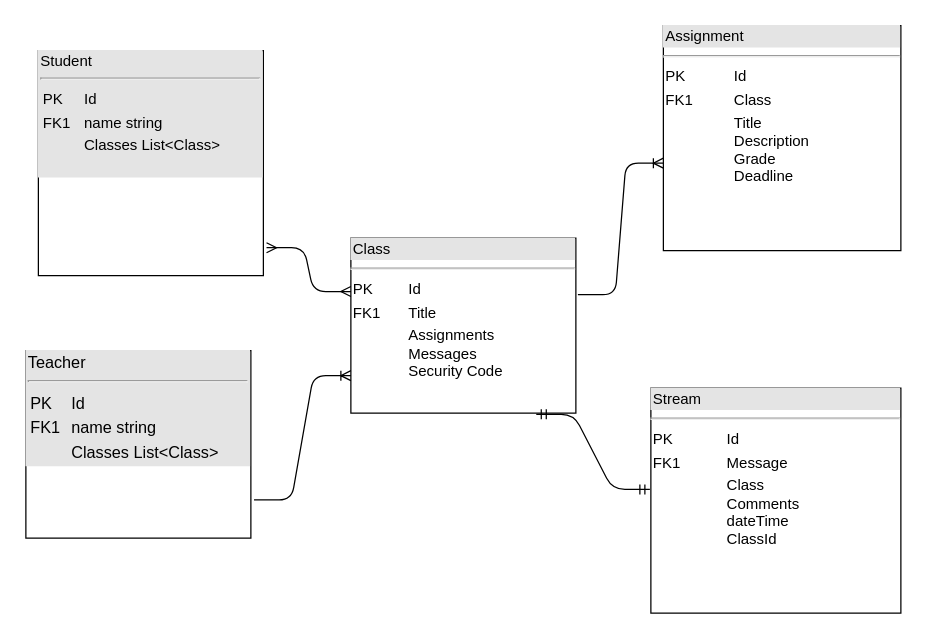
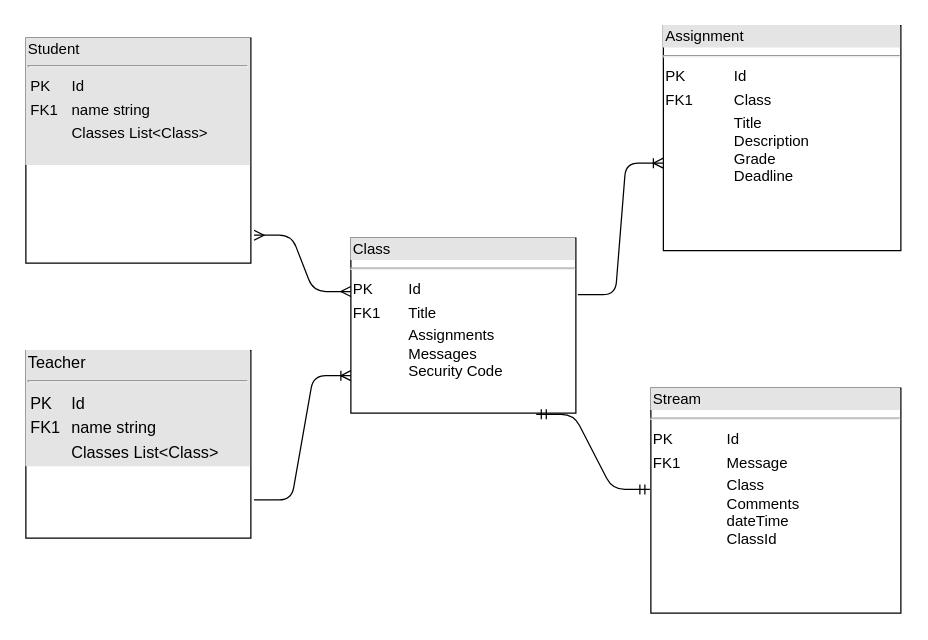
node "StudentPK Id FK1 name string Classes List<Class>": moved (151, 163) -> (138, 151)
